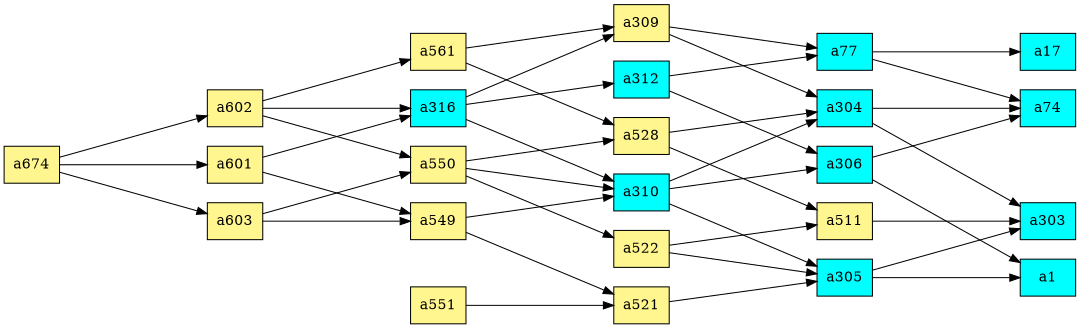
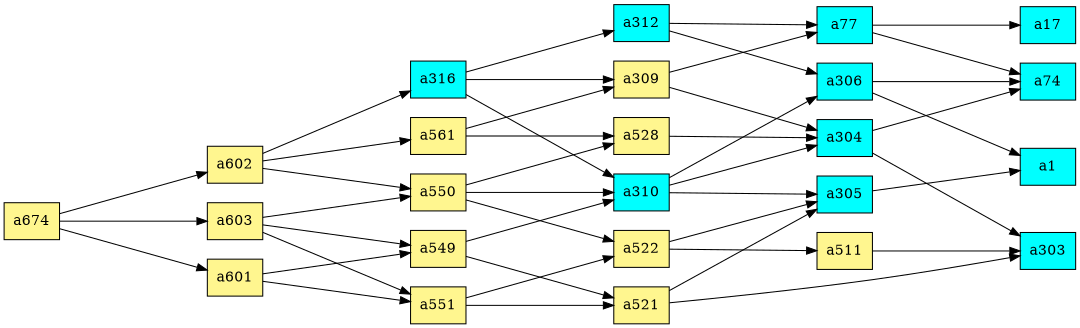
edge "a601" -> "a316": now "a601" -> "a551"
edge "a528" -> "a511": removed
edge "a305" -> "a303": now "a521" -> "a303"
edge "a603" -> "a551": added
edge "a551" -> "a522": added
